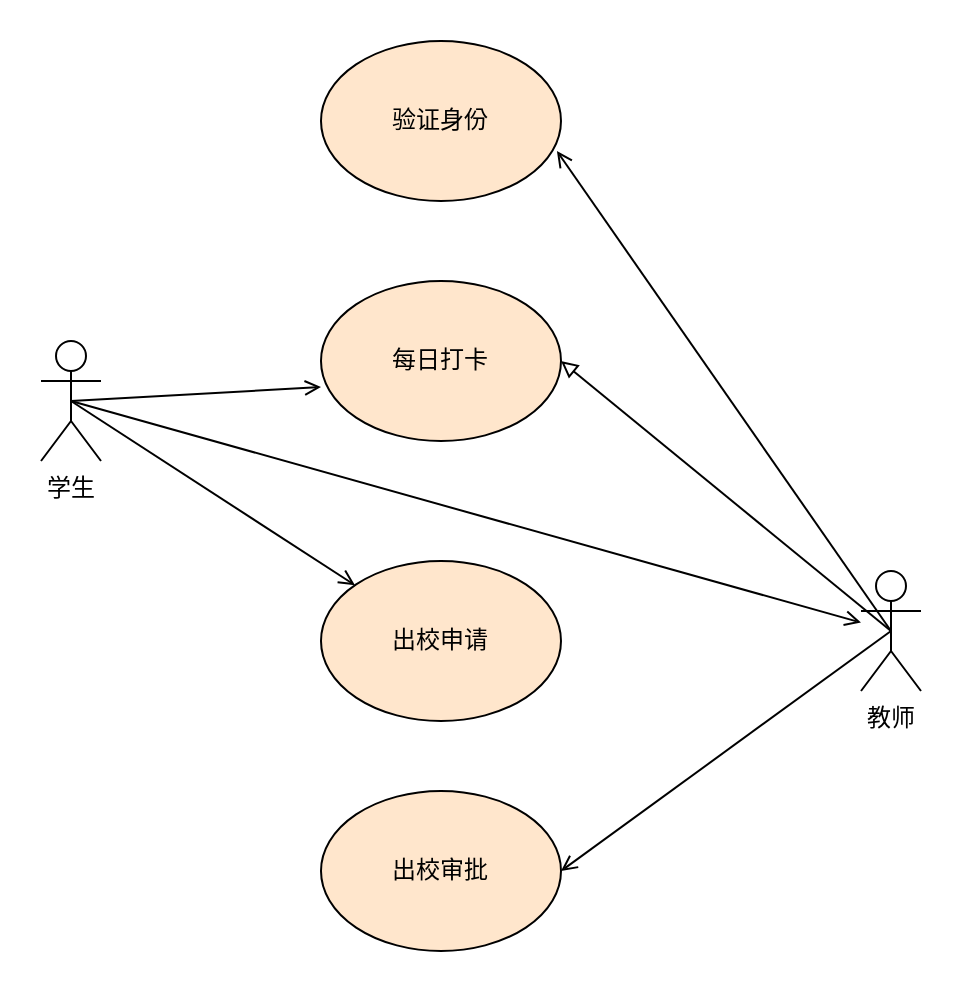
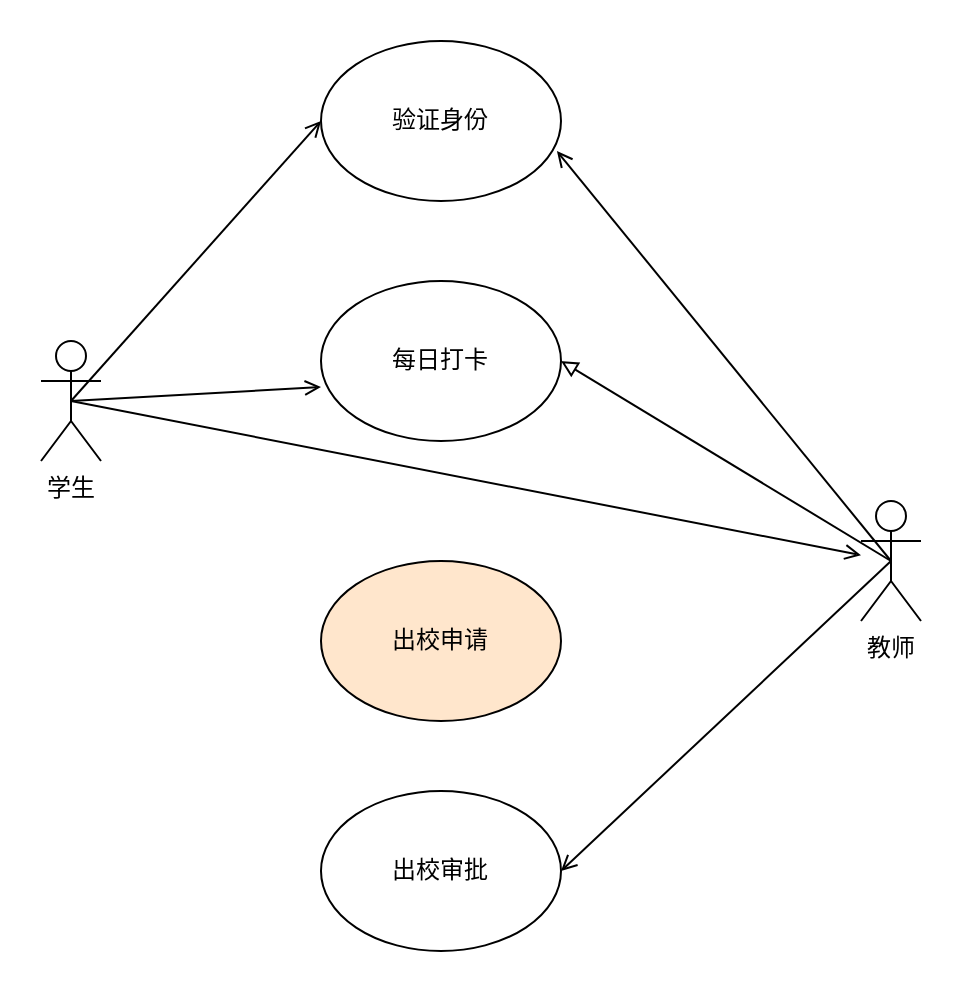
node "验证身份": fillcolor #ffe6cc -> #ffffff
node "每日打卡": fillcolor #ffe6cc -> #ffffff
edge "学生" -> "出校申请": now "学生" -> "验证身份"
node "教师": moved (891, 631) -> (891, 561)
node "出校审批": fillcolor #ffe6cc -> #ffffff
